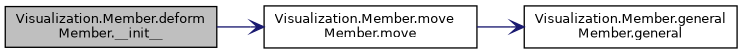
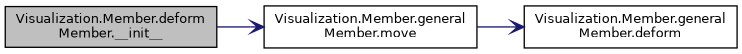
node "Visualization.Member.move Member.move": label "Visualization.Member.move Member.move" -> "Visualization.Member.general Member.move"
node "Visualization.Member.general Member.general": label "Visualization.Member.general Member.general" -> "Visualization.Member.general Member.deform"
